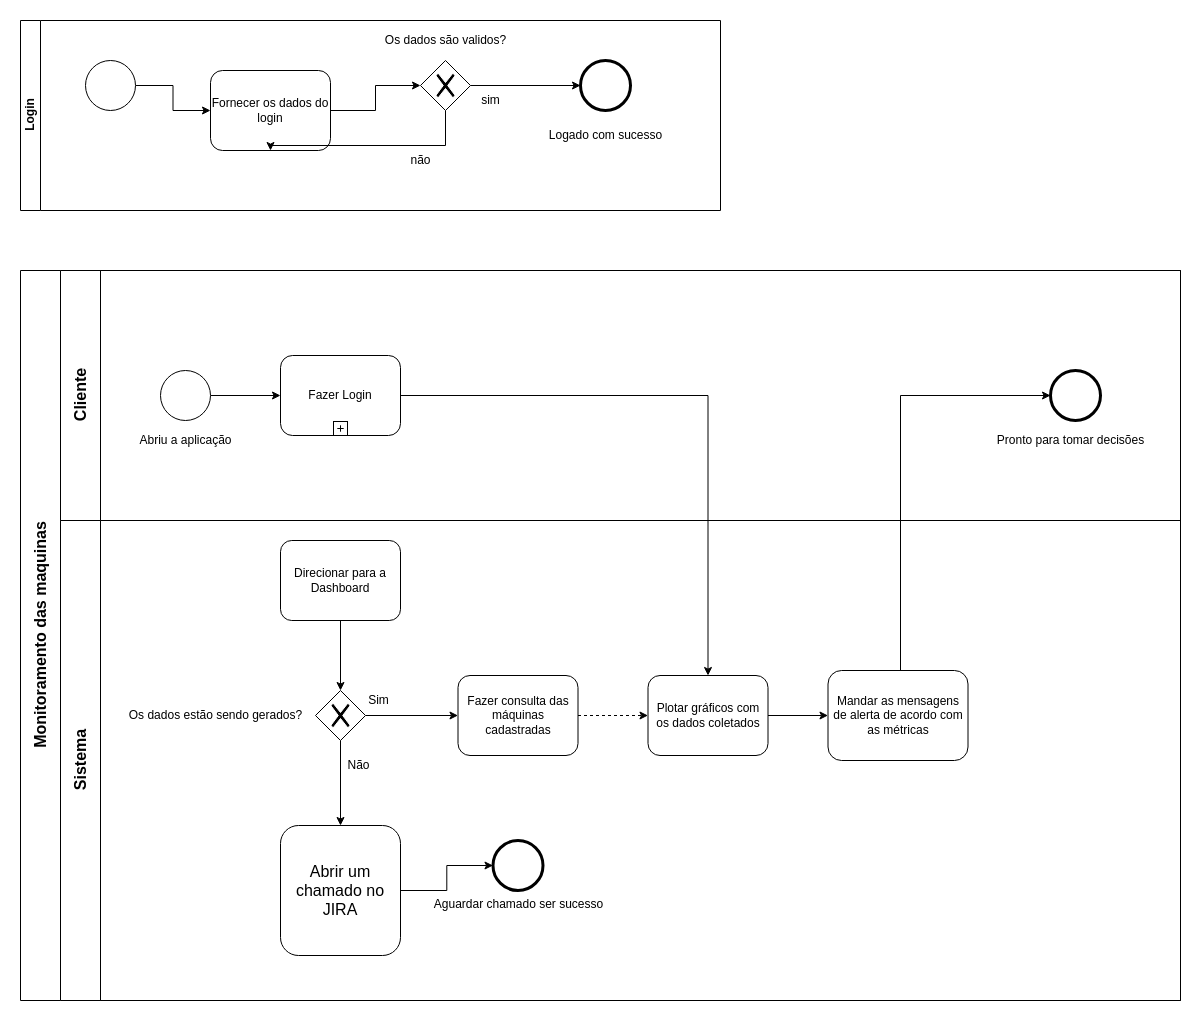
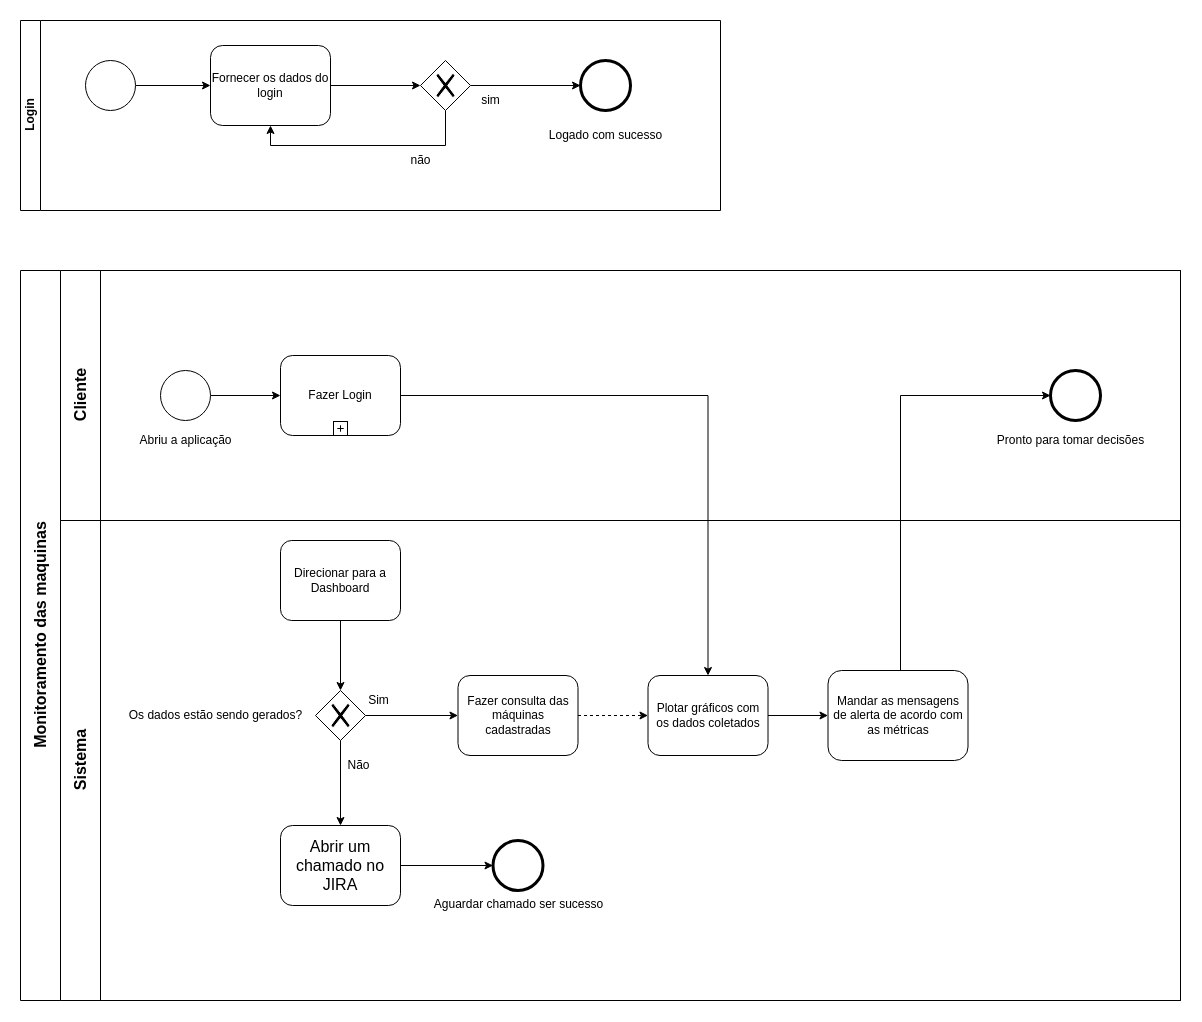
node "Os dados são validos?": removed
node "Fornecer os dados do login": moved (271, 111) -> (271, 86)
node "Abrir um chamado no JIRA": size 120x130 -> 120x80
